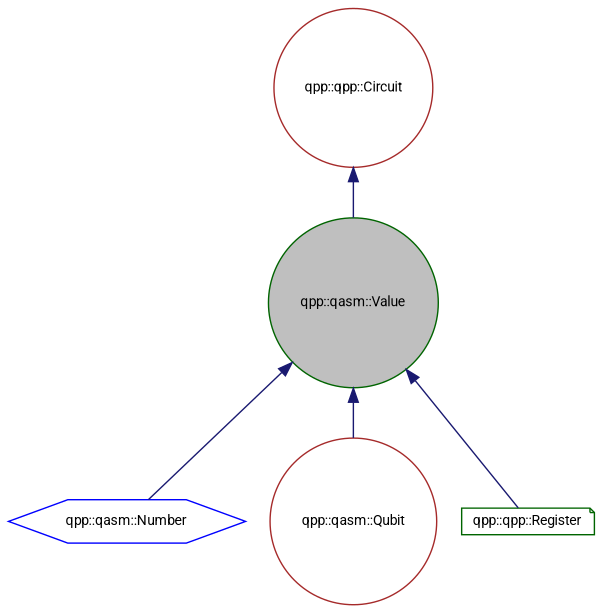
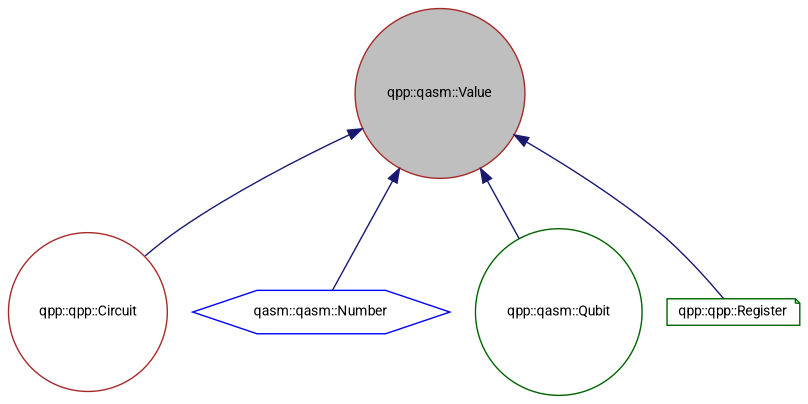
edge "qpp::qasm::Value" -> "qpp::qpp::Circuit": reversed
node "qpp::qasm::Value": color darkgreen -> brown
node "qpp::qasm::Number": label "qpp::qasm::Number" -> "qasm::qasm::Number"
node "qpp::qasm::Qubit": color brown -> darkgreen
